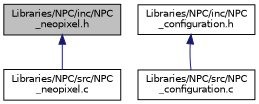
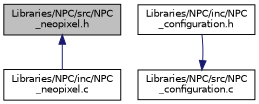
node "Libraries/NPC/inc/NPC _neopixel.h": label "Libraries/NPC/inc/NPC _neopixel.h" -> "Libraries/NPC/src/NPC _neopixel.h"
edge "Libraries/NPC/src/NPC _configuration.c" -> "Libraries/NPC/inc/NPC _configuration.h": reversed
node "Libraries/NPC/src/NPC _neopixel.c": label "Libraries/NPC/src/NPC _neopixel.c" -> "Libraries/NPC/inc/NPC _neopixel.c"
